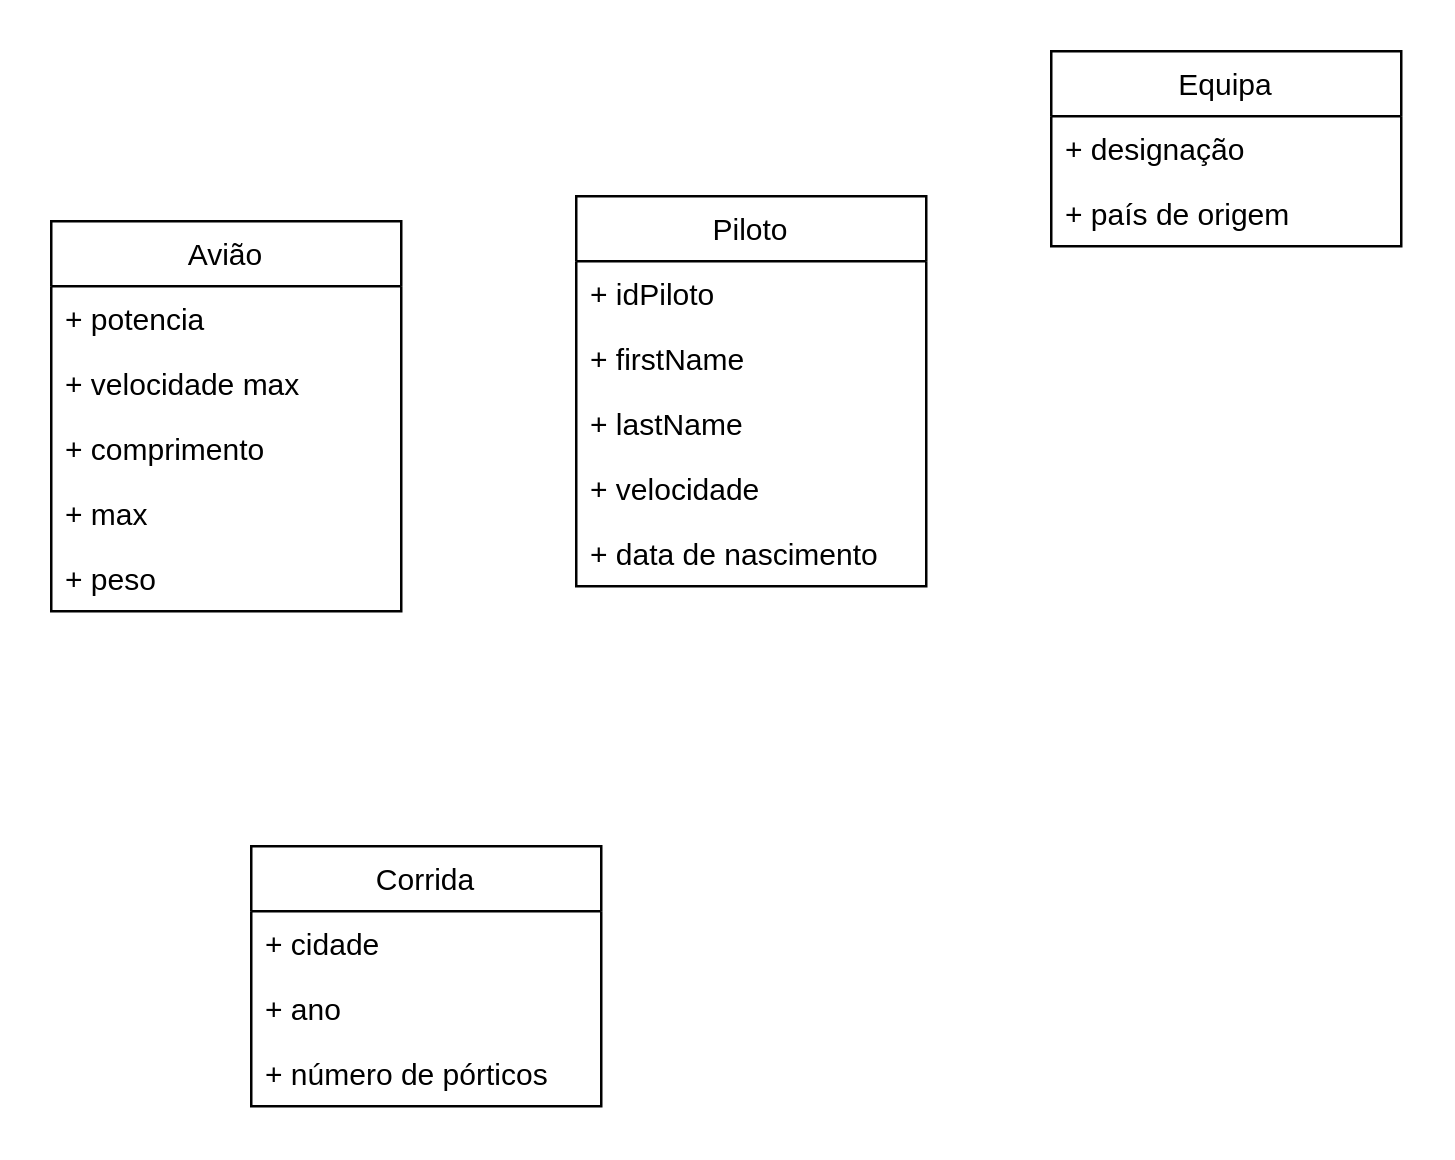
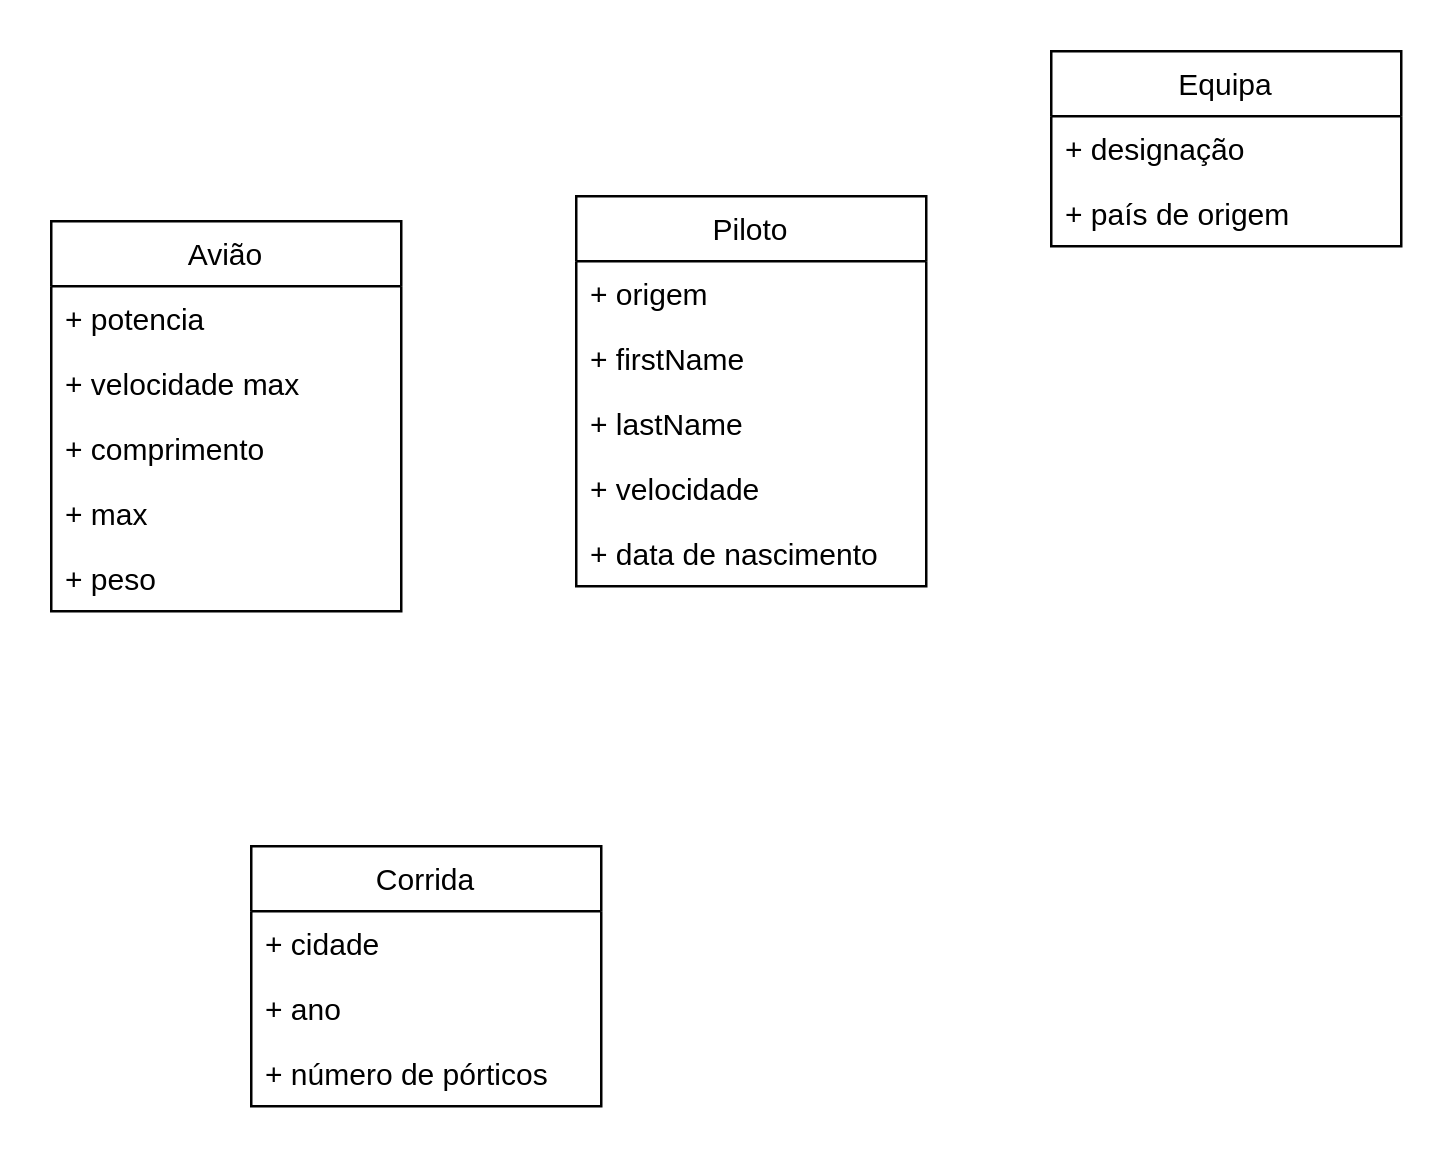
node "+ idPiloto": label "+ idPiloto" -> "+ origem"
